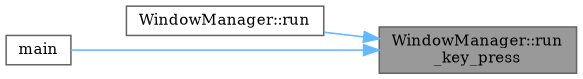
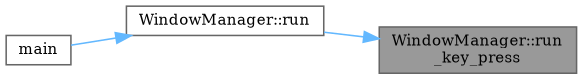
edge "main" -> "WindowManager::run _key_press": now "main" -> "WindowManager::run"
